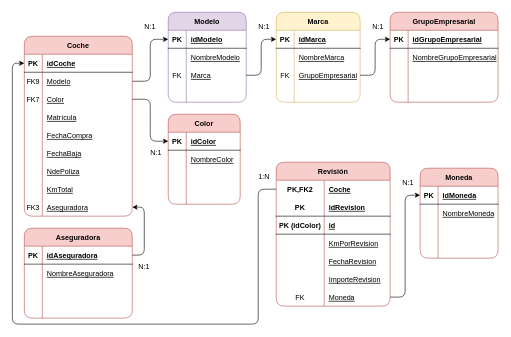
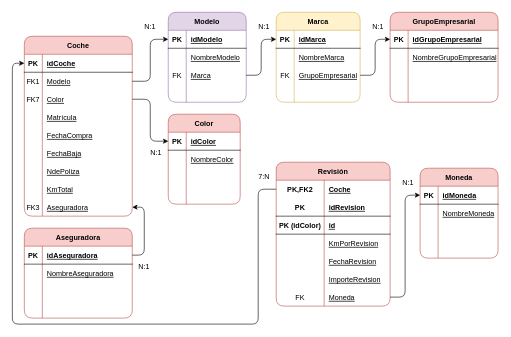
node "FK9": label "FK9" -> "FK1"
node "1:N": label "1:N" -> "7:N"
